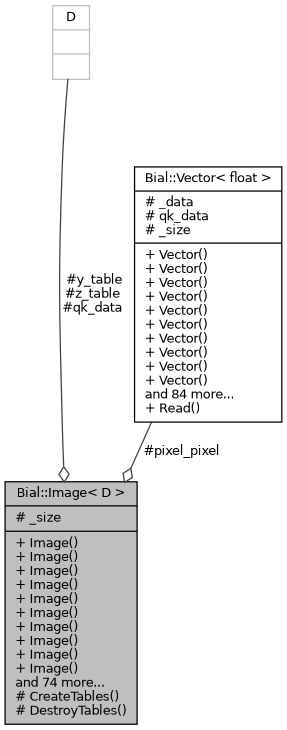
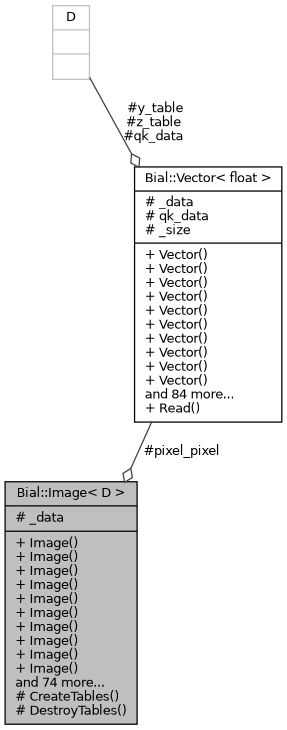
edge "D" -> "Bial::Image< D >": now "D" -> "Bial::Vector< float >"
node "Bial::Image< D >": text "# _size" -> "# _data"
